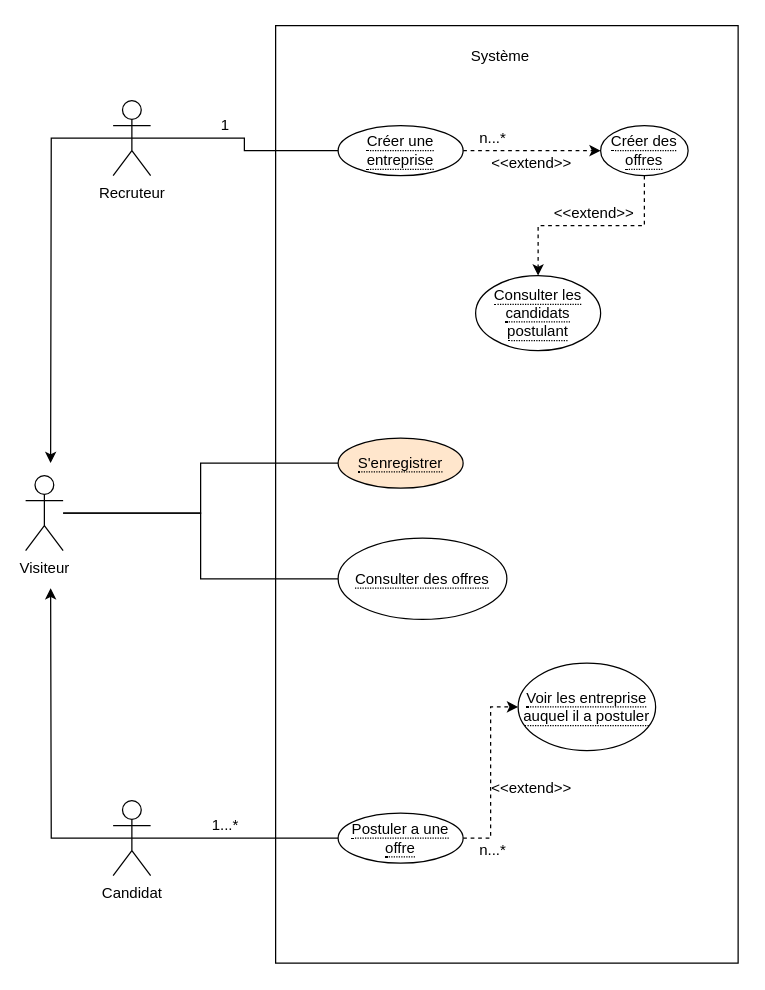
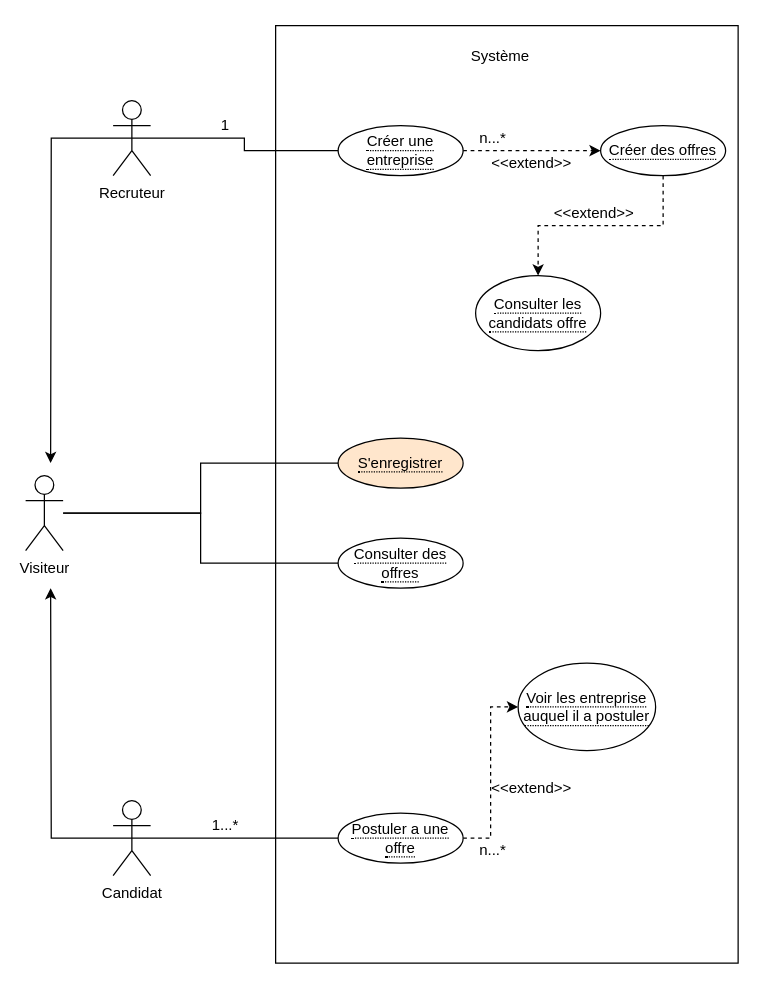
node "Créer des offres": size 88x50 -> 125x50
node "Consulter les candidats postulant": label "Consulter les candidats postulant" -> "Consulter les candidats offre"
node "Consulter des offres": size 169x81 -> 125x50
